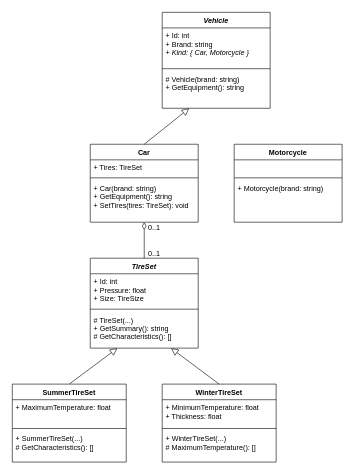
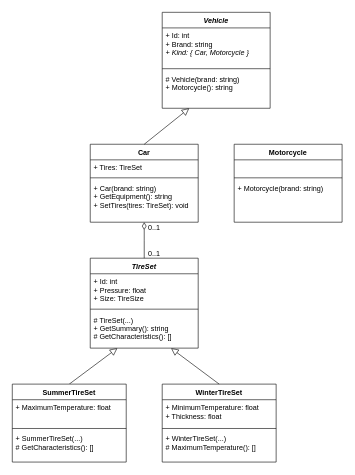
node "# Vehicle(brand: string) + GetEquipment(): string": label "# Vehicle(brand: string) + GetEquipment(): string" -> "# Vehicle(brand: string) + Motorcycle(): string"
